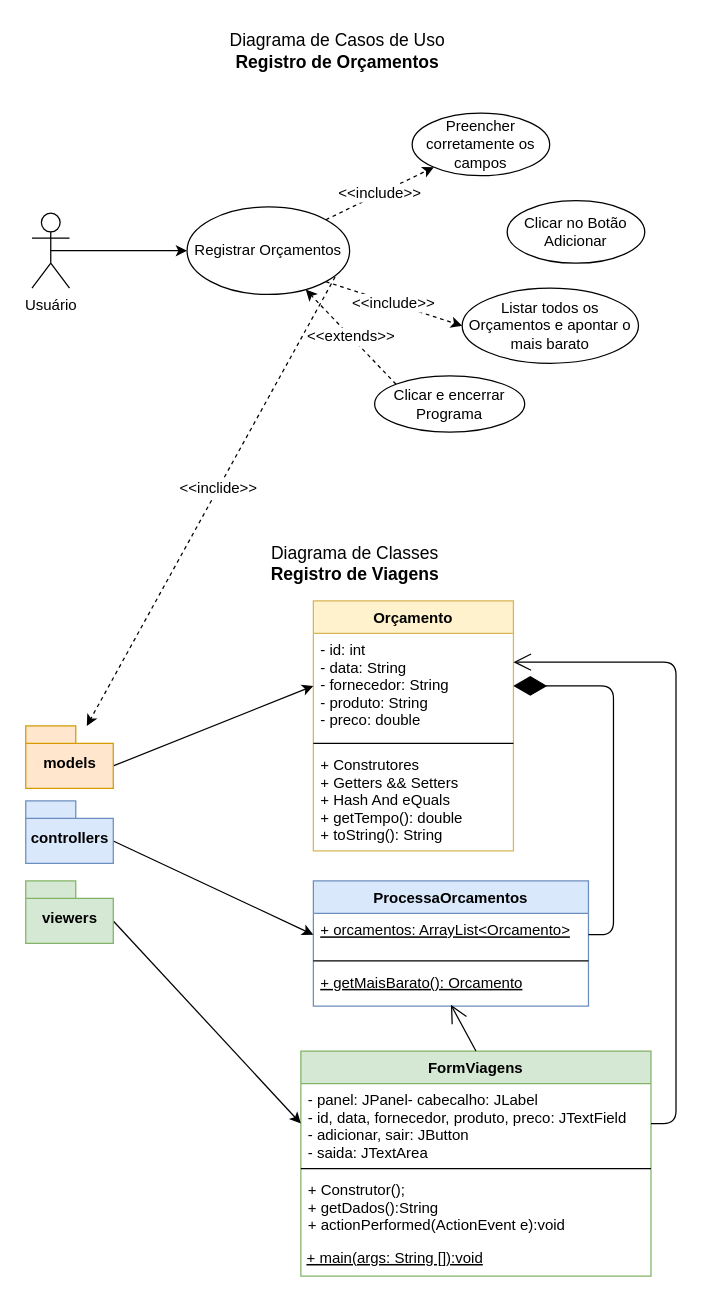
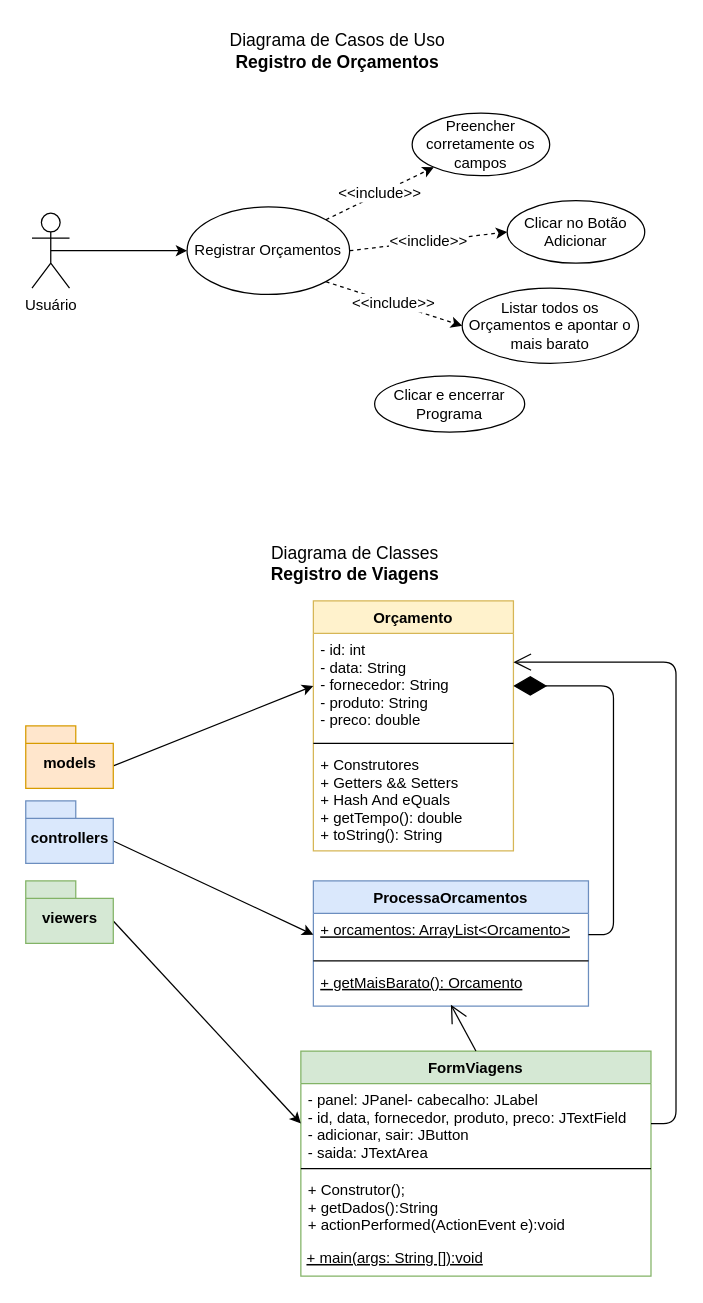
edge "Clicar e encerrar Programa" -> "Registrar Orçamentos": removed, label "<<extends>>"
edge "Registrar Orçamentos" -> "models": now "Registrar Orçamentos" -> "Clicar no Botão Adicionar"
